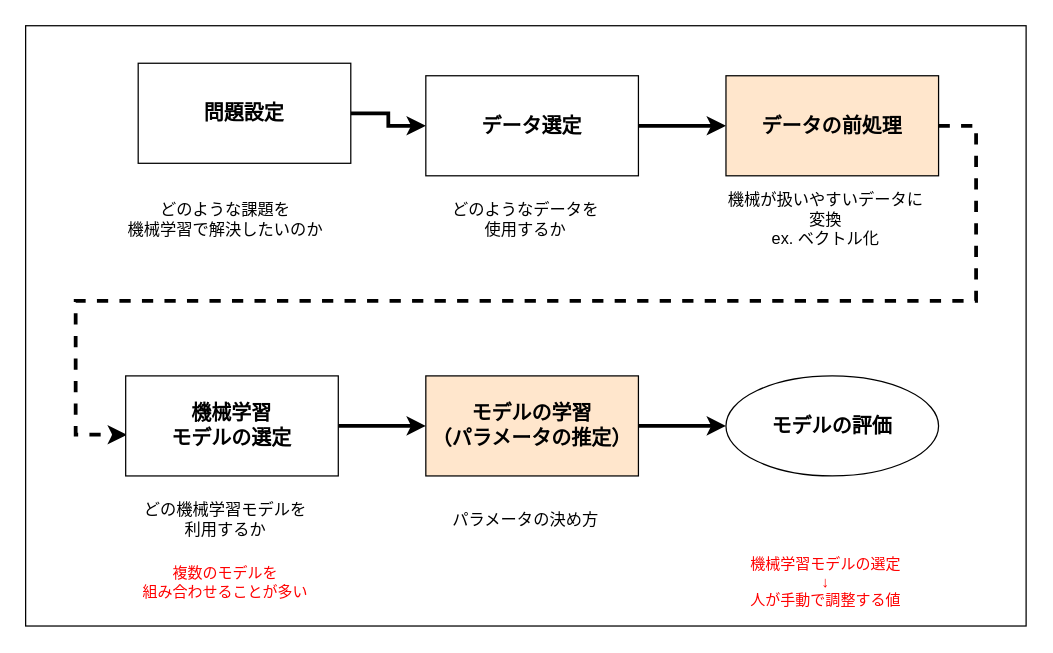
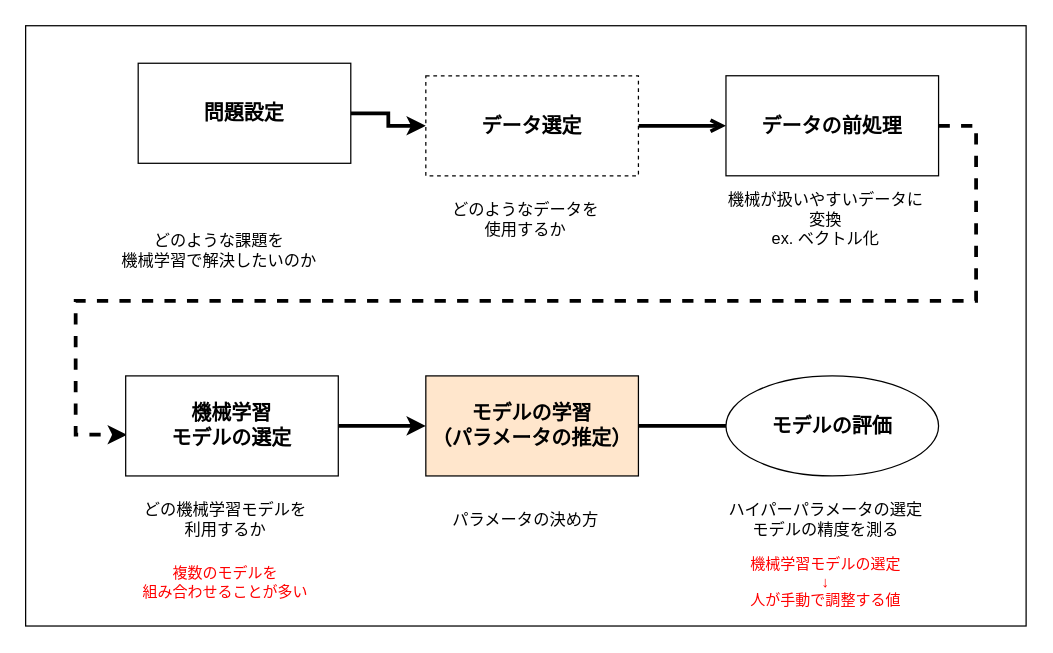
node "データ選定": style solid -> dashed
edge "データ選定" -> "データの前処理": arrowhead classic -> open
node "データの前処理": fillcolor #ffe6cc -> #ffffff
node "どのような課題を機械学習で解決したいのか": moved (226, 219) -> (219, 251)
edge "モデルの学習（パラメータの推定）" -> "モデルの評価": arrowhead classic -> none
node "ハイパーパラメータの選定モデルの精度を測る": added
